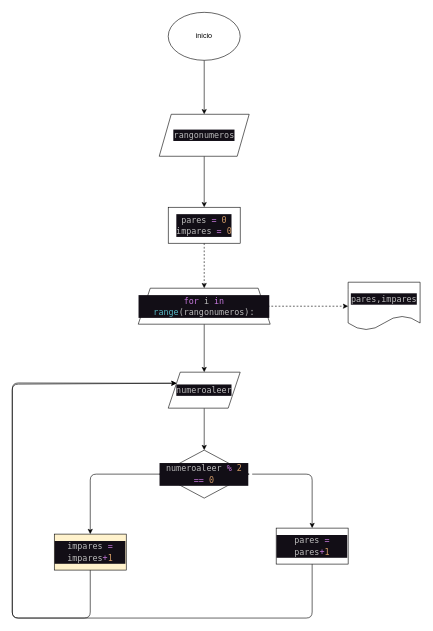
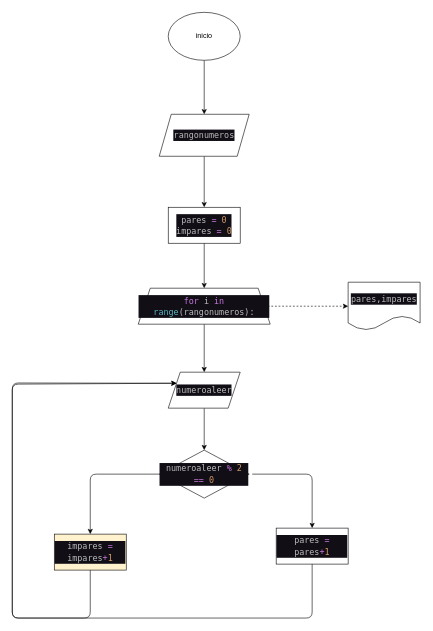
edge "pares = 0 impares = 0" -> "for i in range(rangonumeros):": style dashed -> solid
